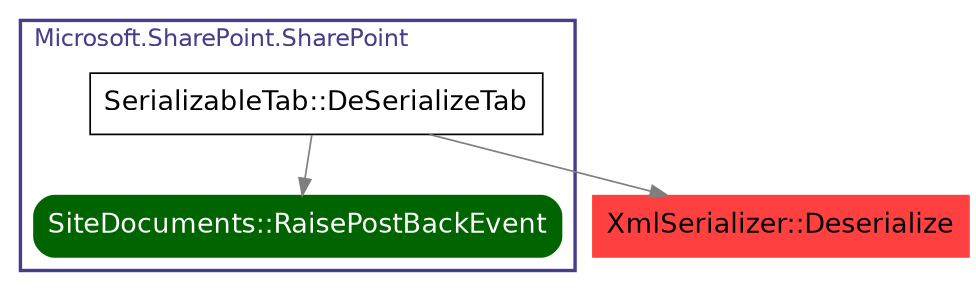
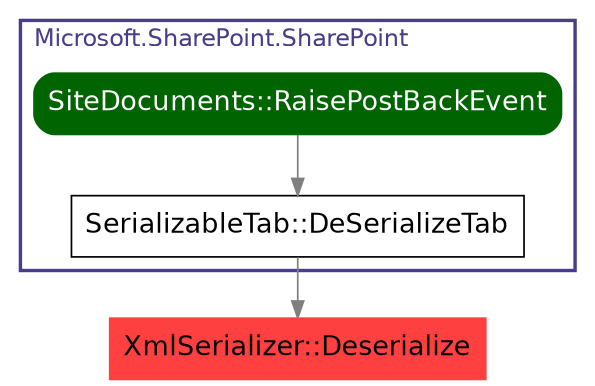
edge "SerializableTab::DeSerializeTab" -> "SiteDocuments::RaisePostBackEvent": reversed
